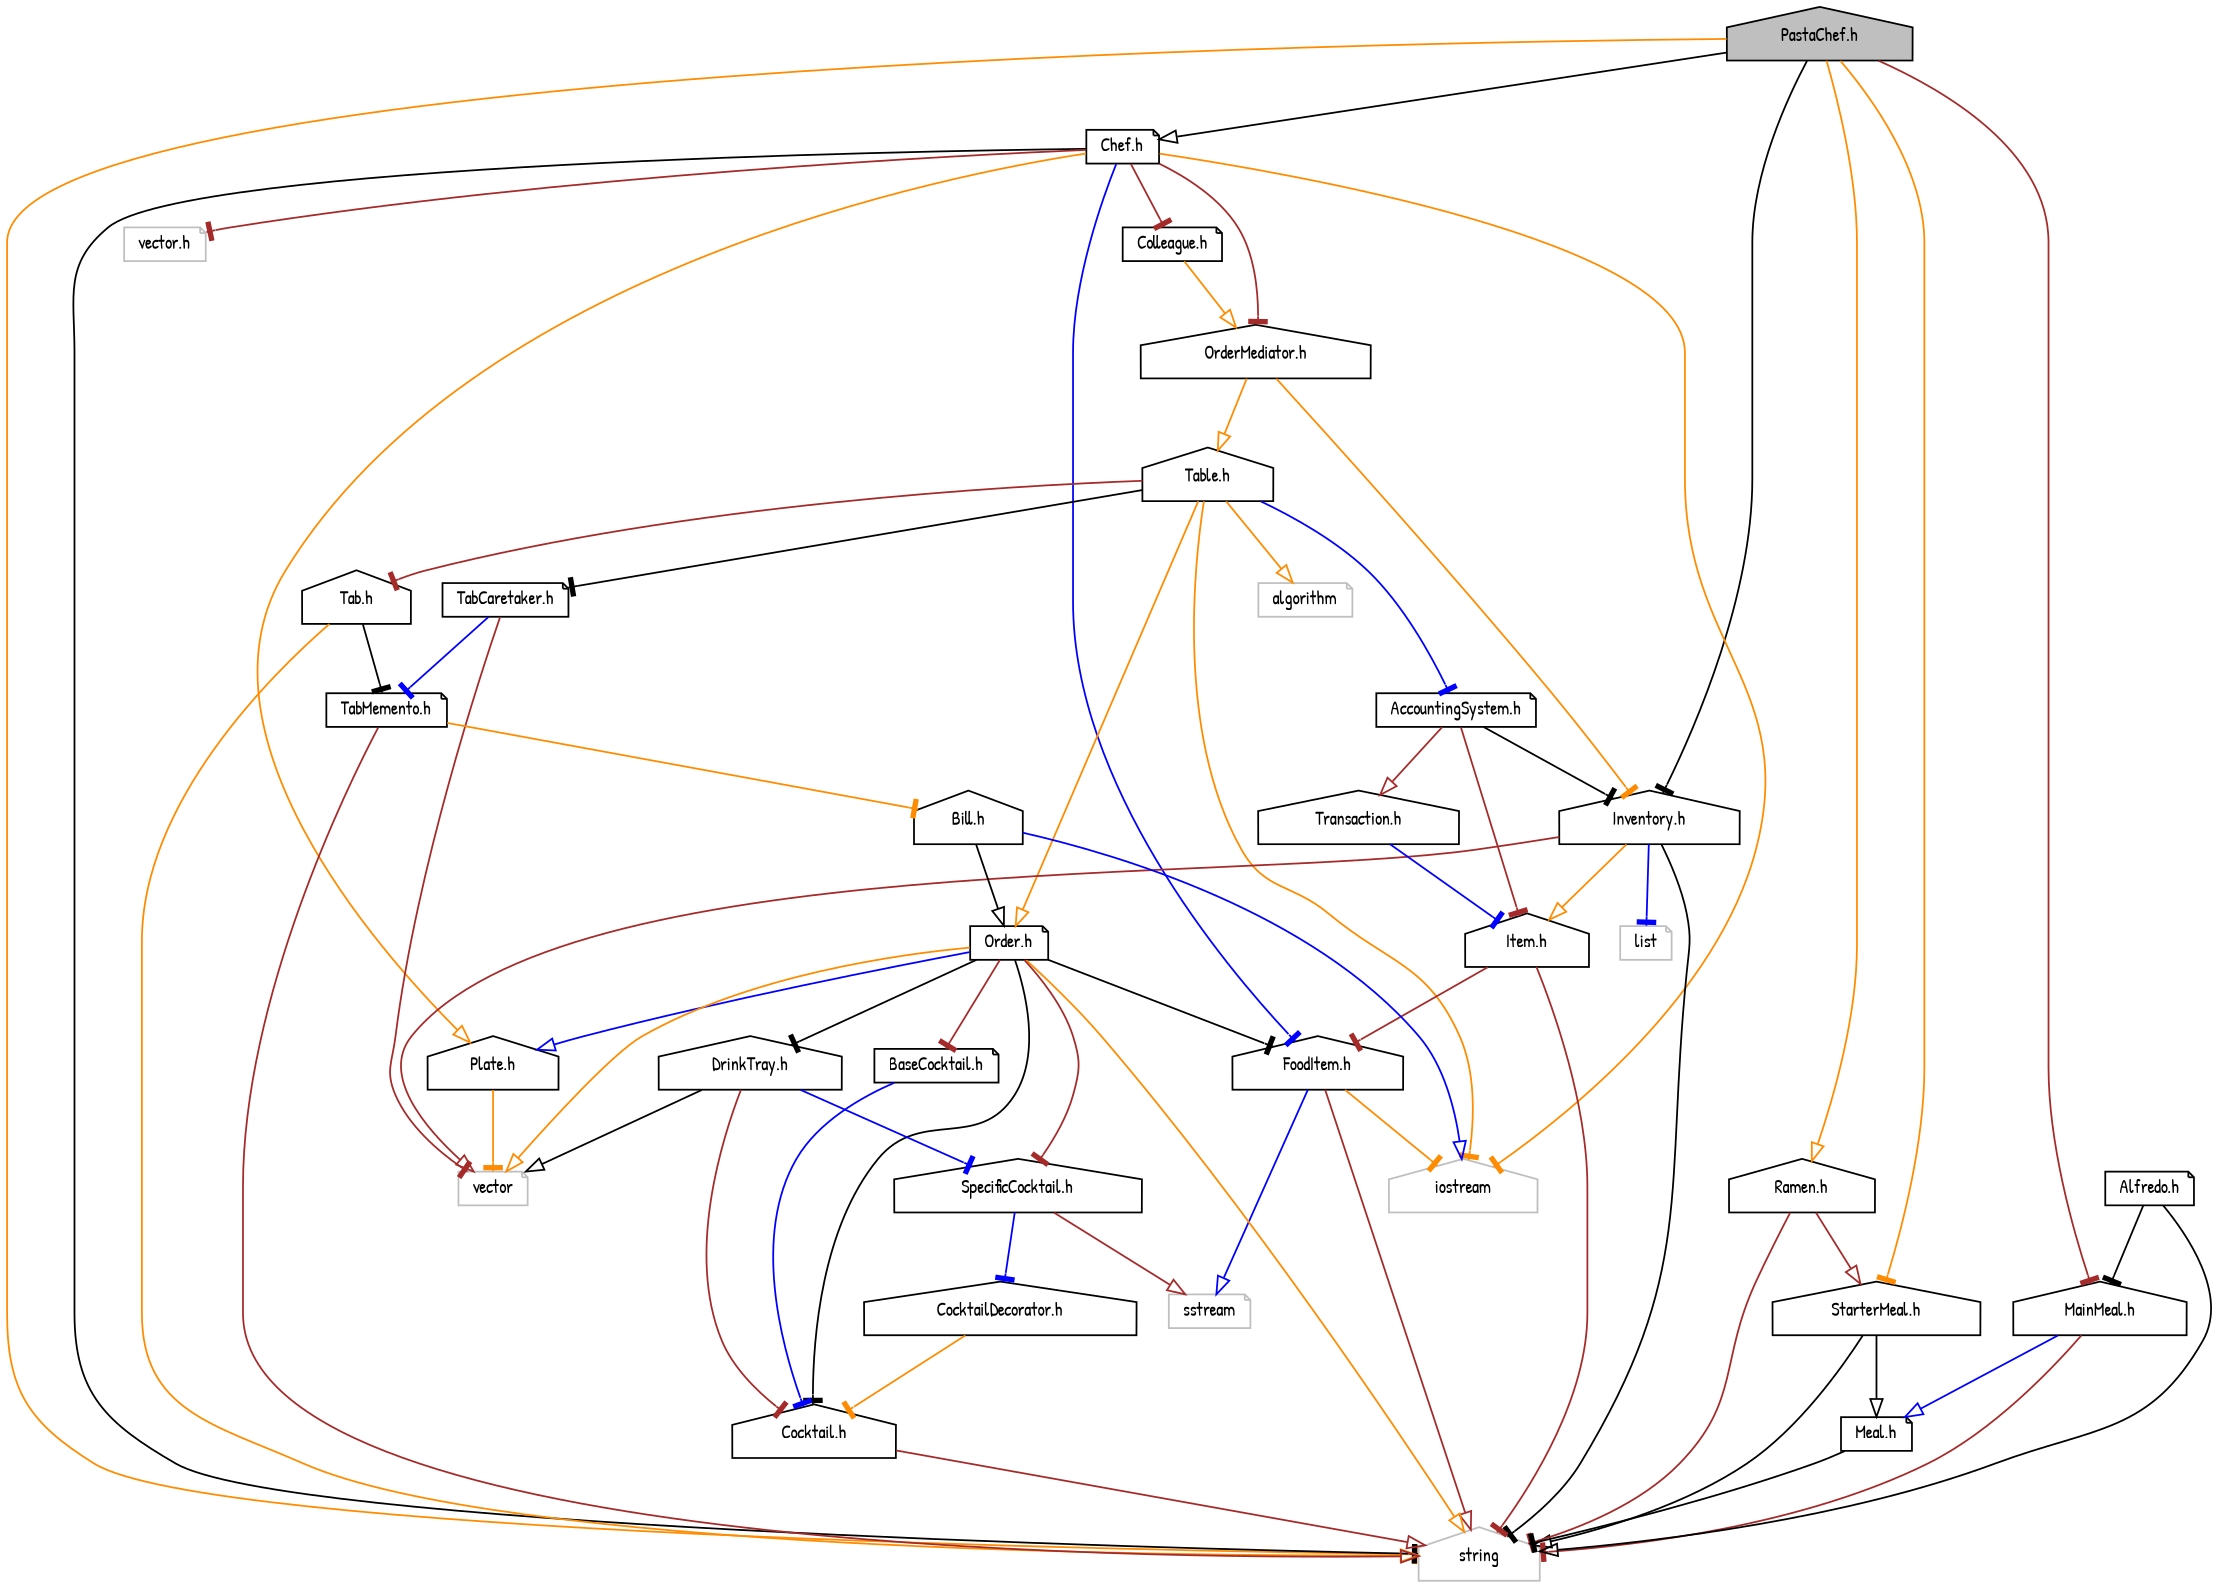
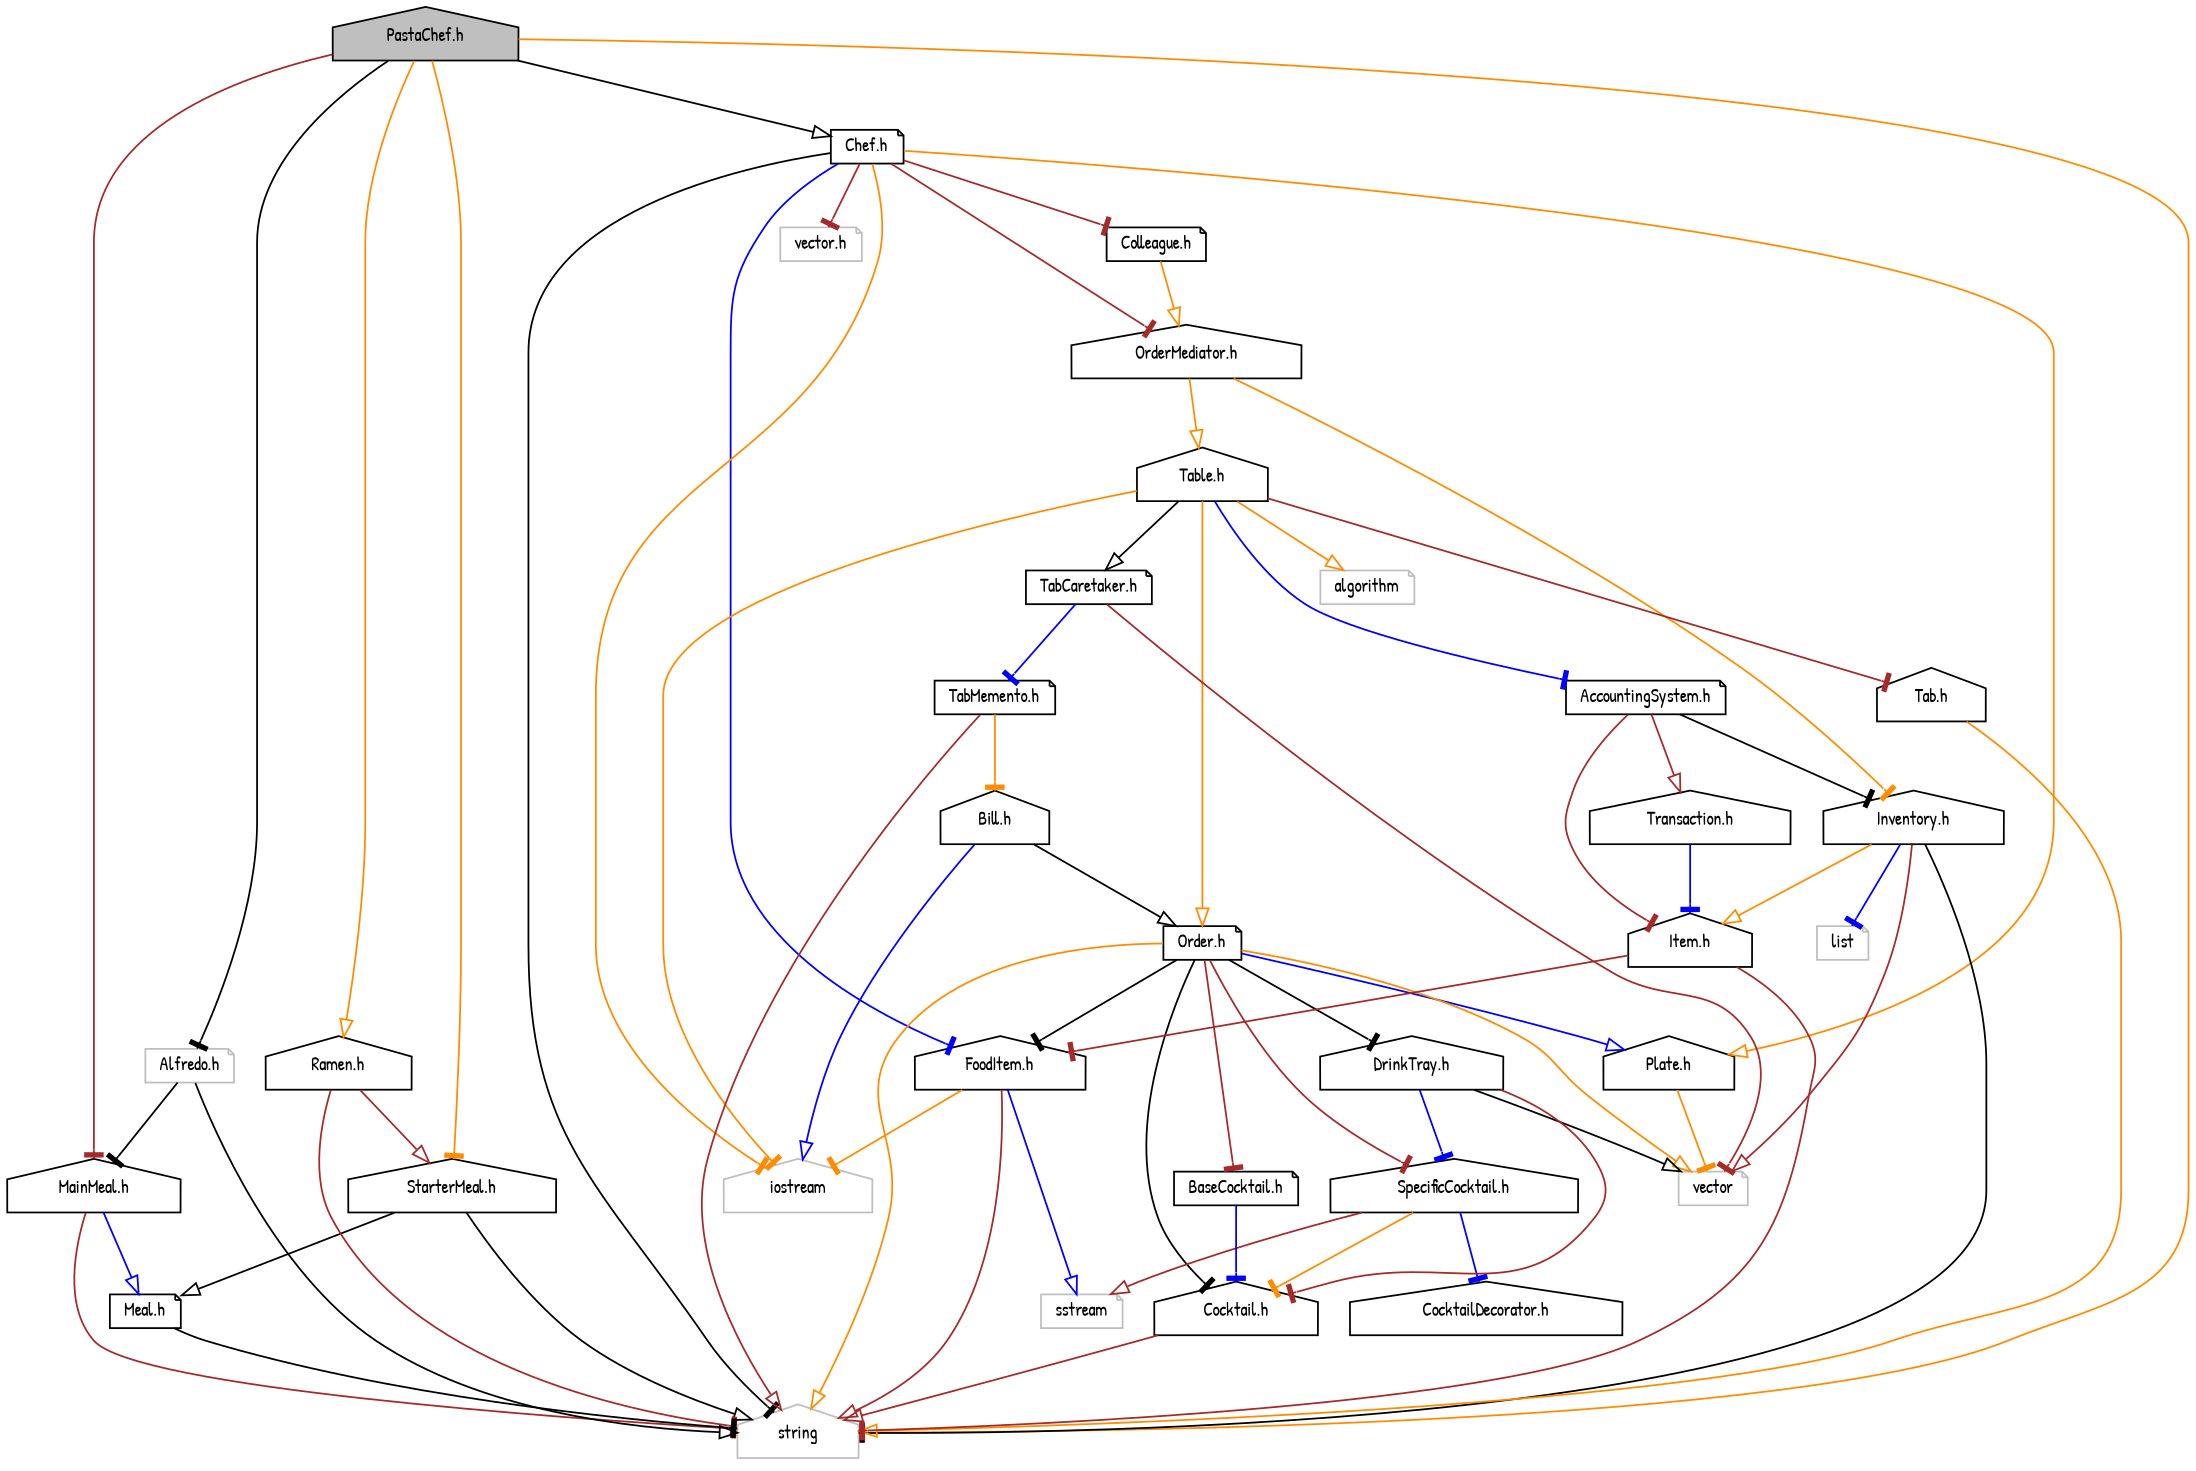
edge "PastaChef.h" -> "Inventory.h": now "PastaChef.h" -> "Alfredo.h"
edge "Table.h" -> "TabCaretaker.h": arrowhead tee -> onormal
edge "Tab.h" -> "TabMemento.h": removed
node "Alfredo.h": color black -> grey75
edge "CocktailDecorator.h" -> "Cocktail.h": now "SpecificCocktail.h" -> "Cocktail.h"
